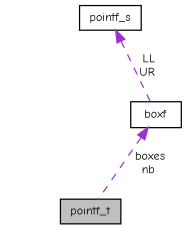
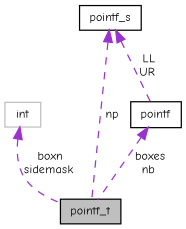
node "int": added
node "boxf": label "boxf" -> "pointf"
edge "pointf_t" -> "pointf_s": added, label "np"
